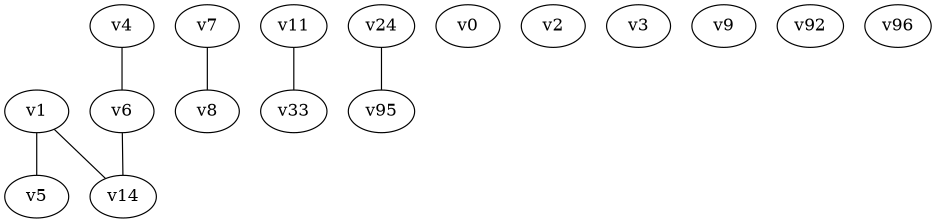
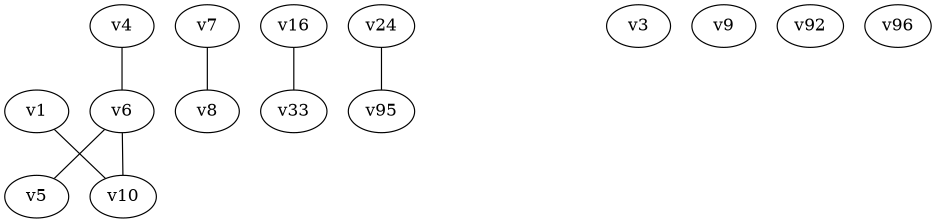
node "v11": label "v11" -> "v16"
node "v0": removed
node "v2": removed
edge "v1" -- "v5": now "v6" -- "v5"
node "v14": label "v14" -> "v10"
